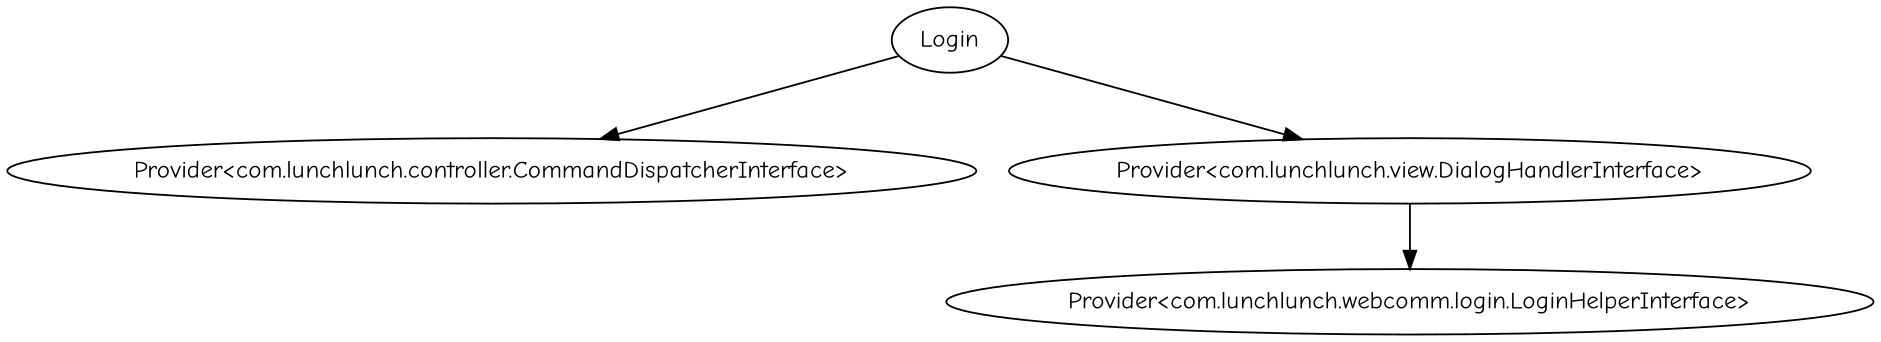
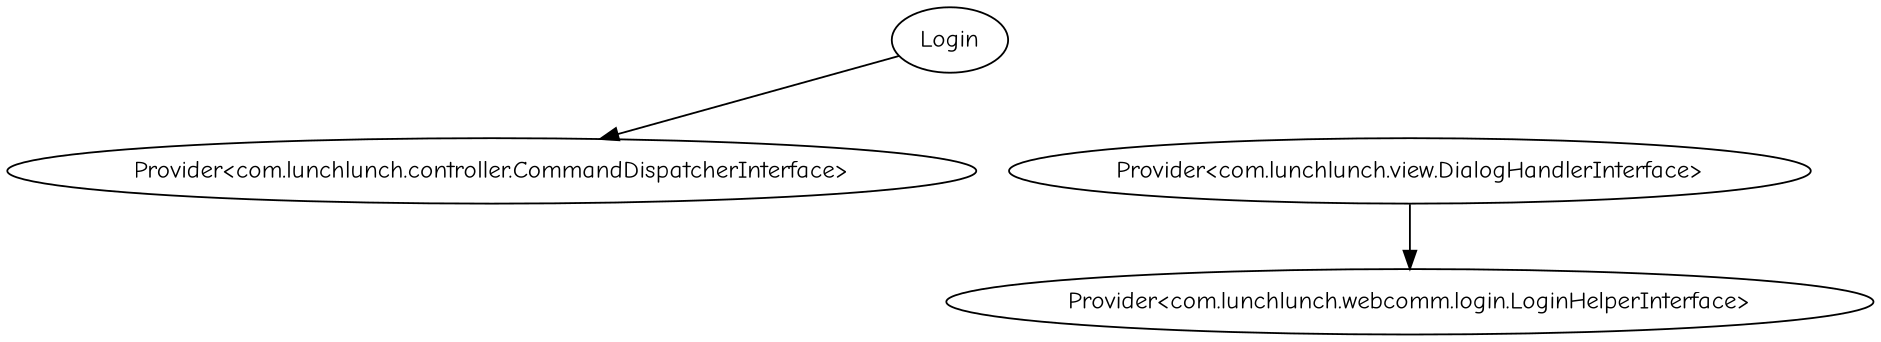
edge "Login" -> "Provider<com.lunchlunch.view.DialogHandlerInterface>": removed
